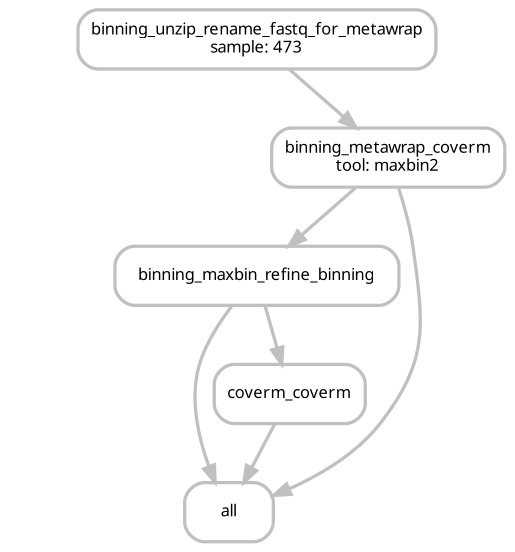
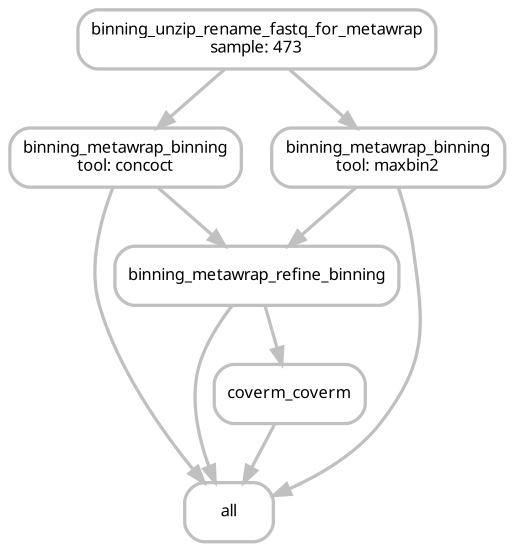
node "binning_metawrap_binning tool: concoct": added
node "binning_metawrap_coverm tool: maxbin2": label "binning_metawrap_coverm tool: maxbin2" -> "binning_metawrap_binning tool: maxbin2"
node "binning_maxbin_refine_binning": label "binning_maxbin_refine_binning" -> "binning_metawrap_refine_binning"
